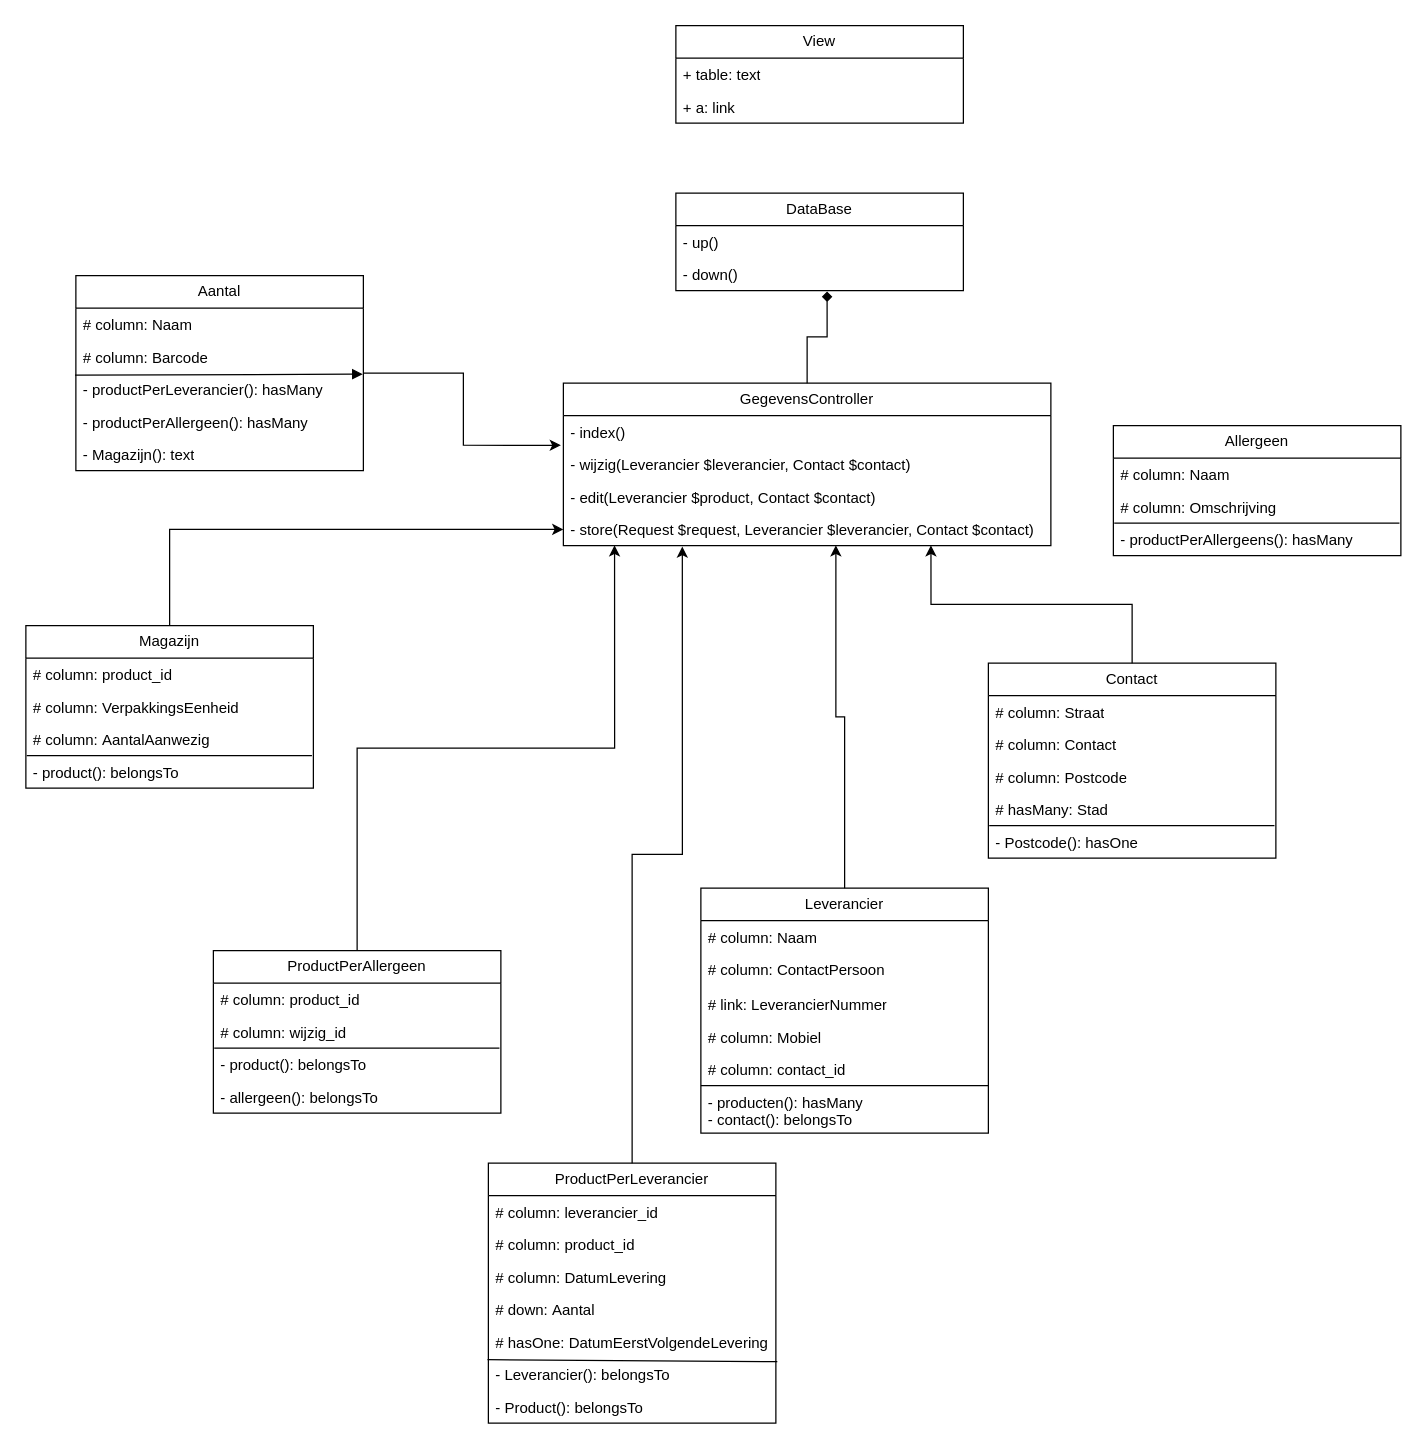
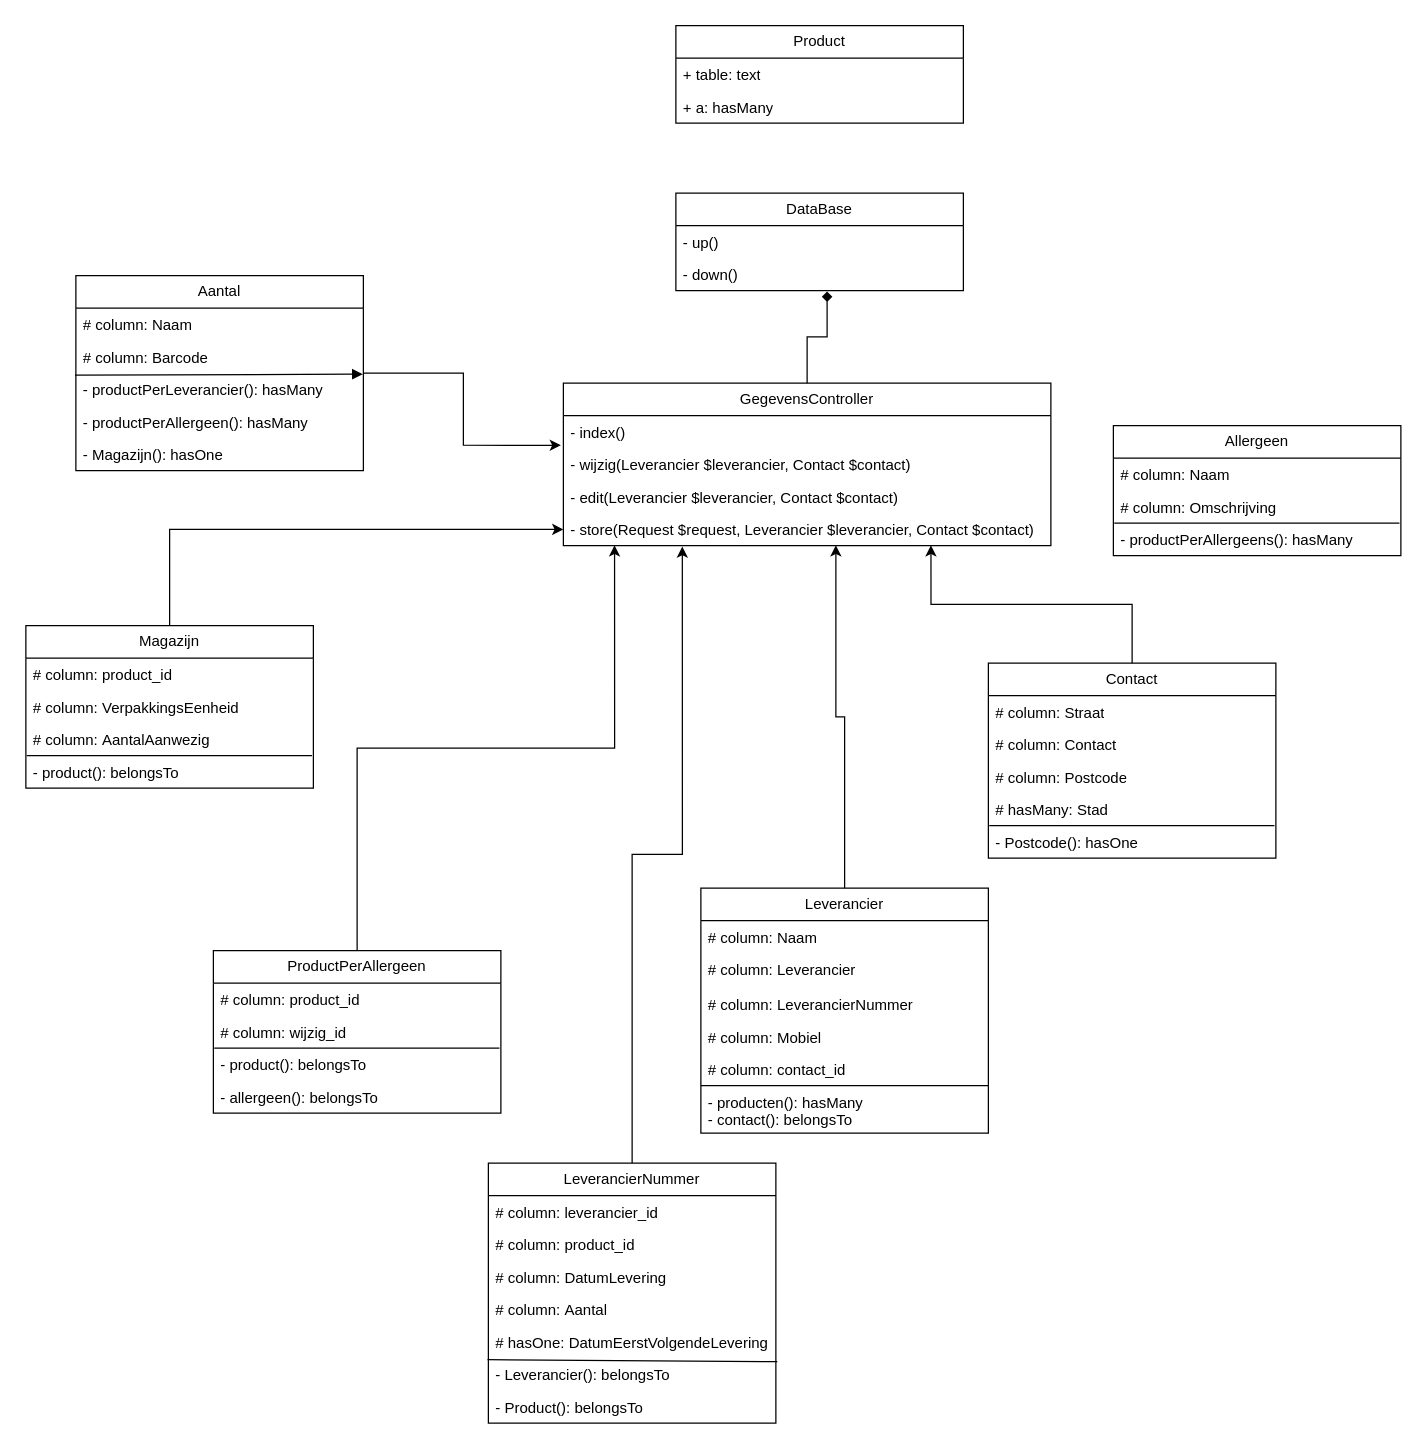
node "View": label "View" -> "Product"
node "+ a: link": label "+ a: link" -> "+ a: hasMany"
node "- Magazijn(): text": label "- Magazijn(): text" -> "- Magazijn(): hasOne"
node "- edit(Leverancier $product, Contact $contact)": label "- edit(Leverancier $product, Contact $contact)" -> "- edit(Leverancier $leverancier, Contact $contact)"
node "# column: ContactPersoon": label "# column: ContactPersoon" -> "# column: Leverancier"
node "# link: LeverancierNummer": label "# link: LeverancierNummer" -> "# column: LeverancierNummer"
node "ProductPerLeverancier": label "ProductPerLeverancier" -> "LeverancierNummer"
node "# down: Aantal": label "# down: Aantal" -> "# column: Aantal"
